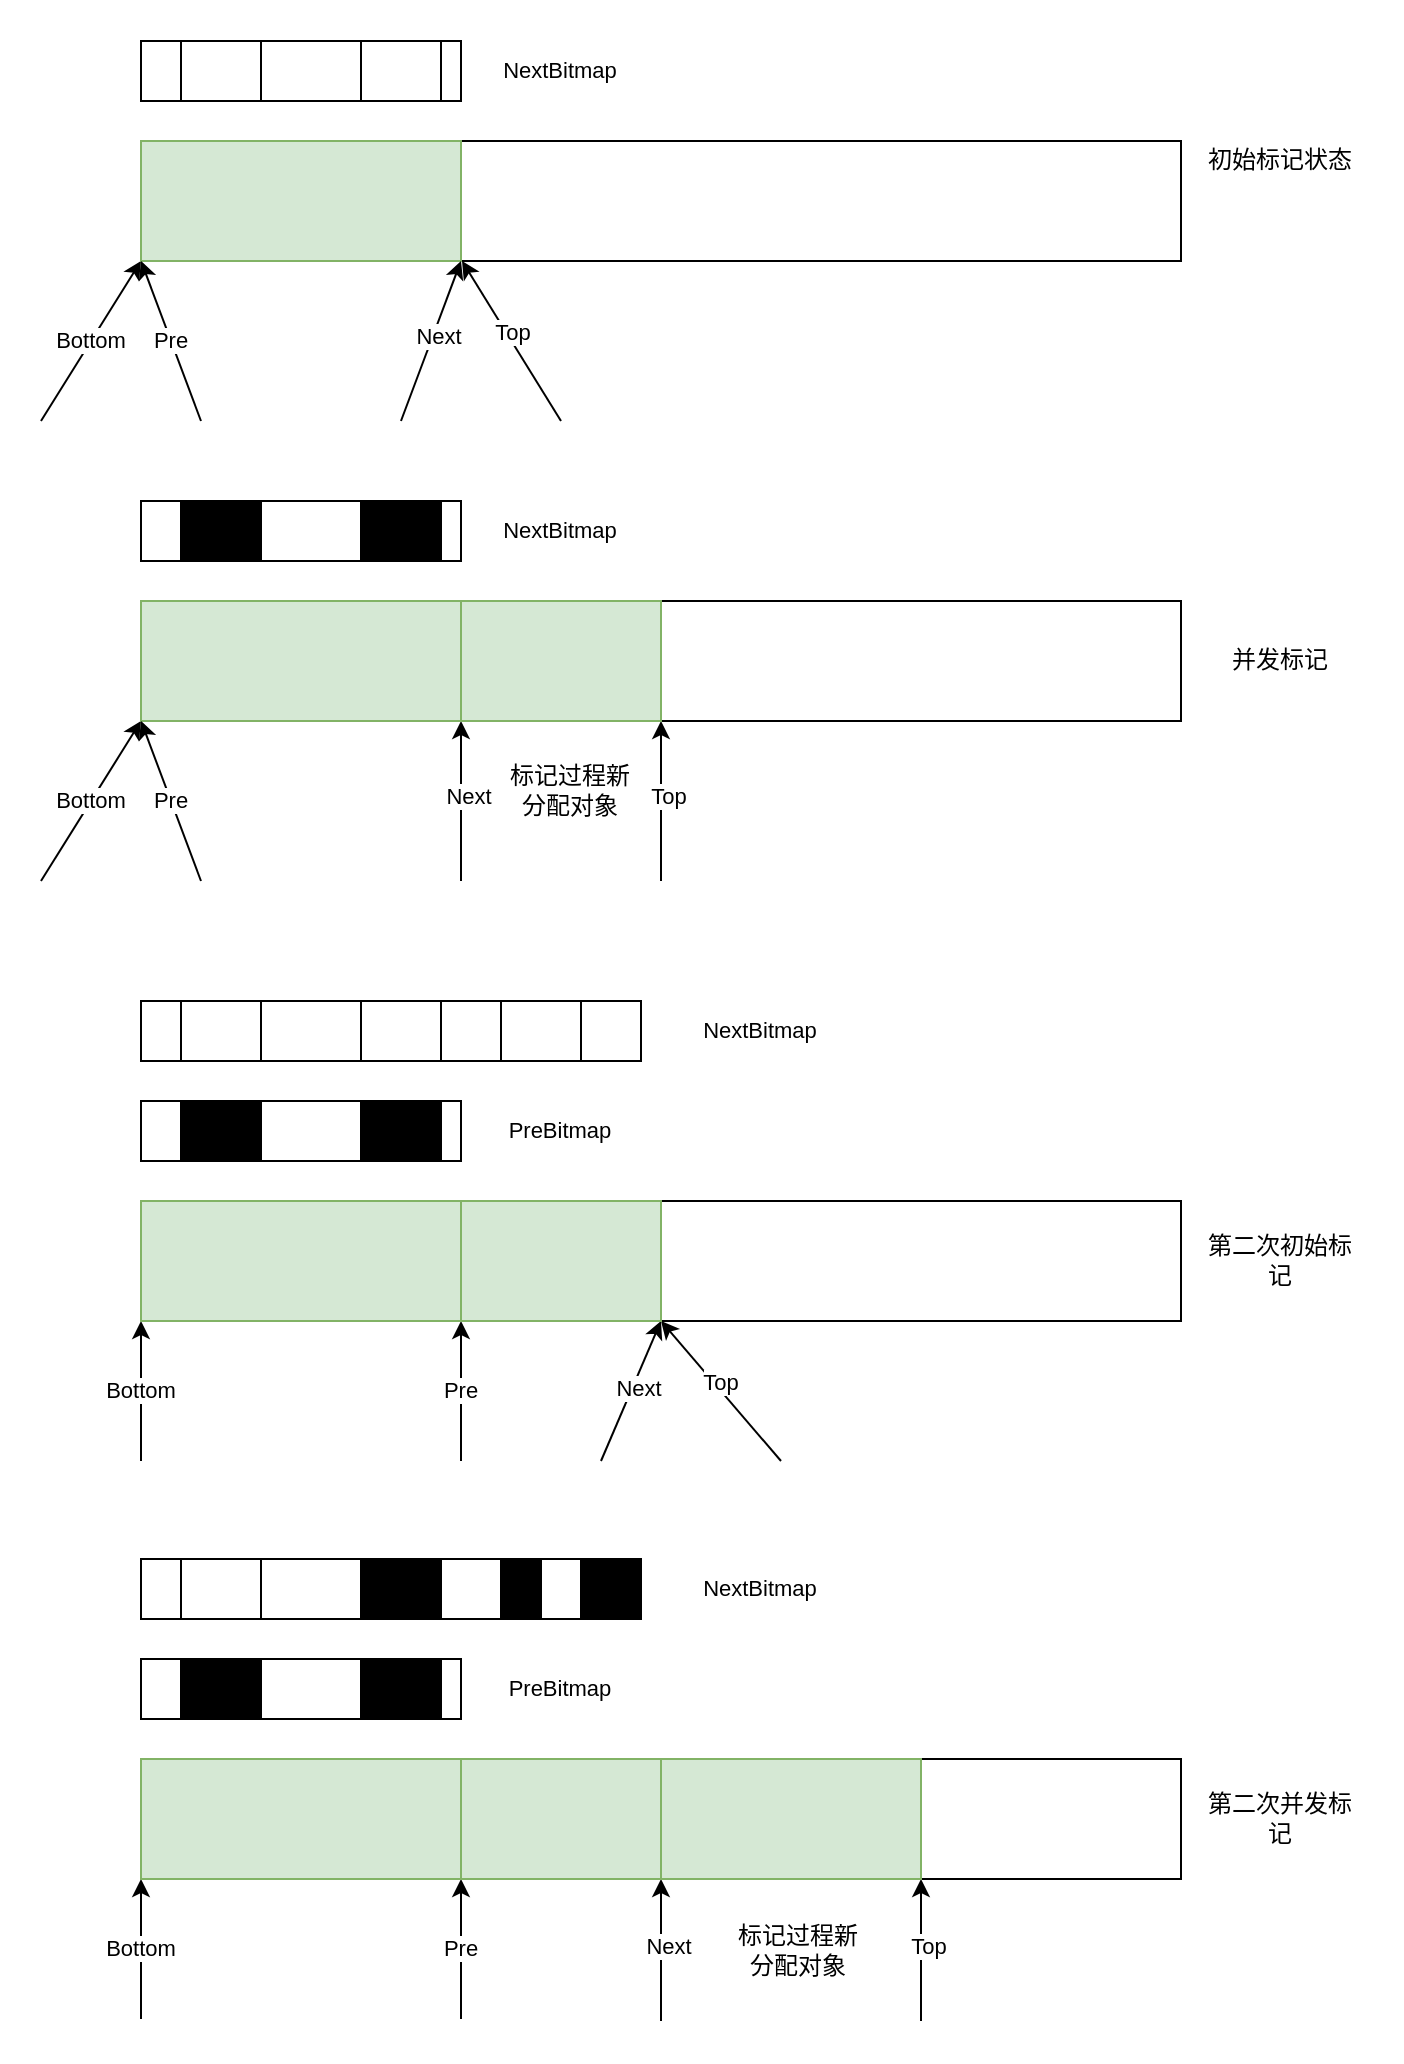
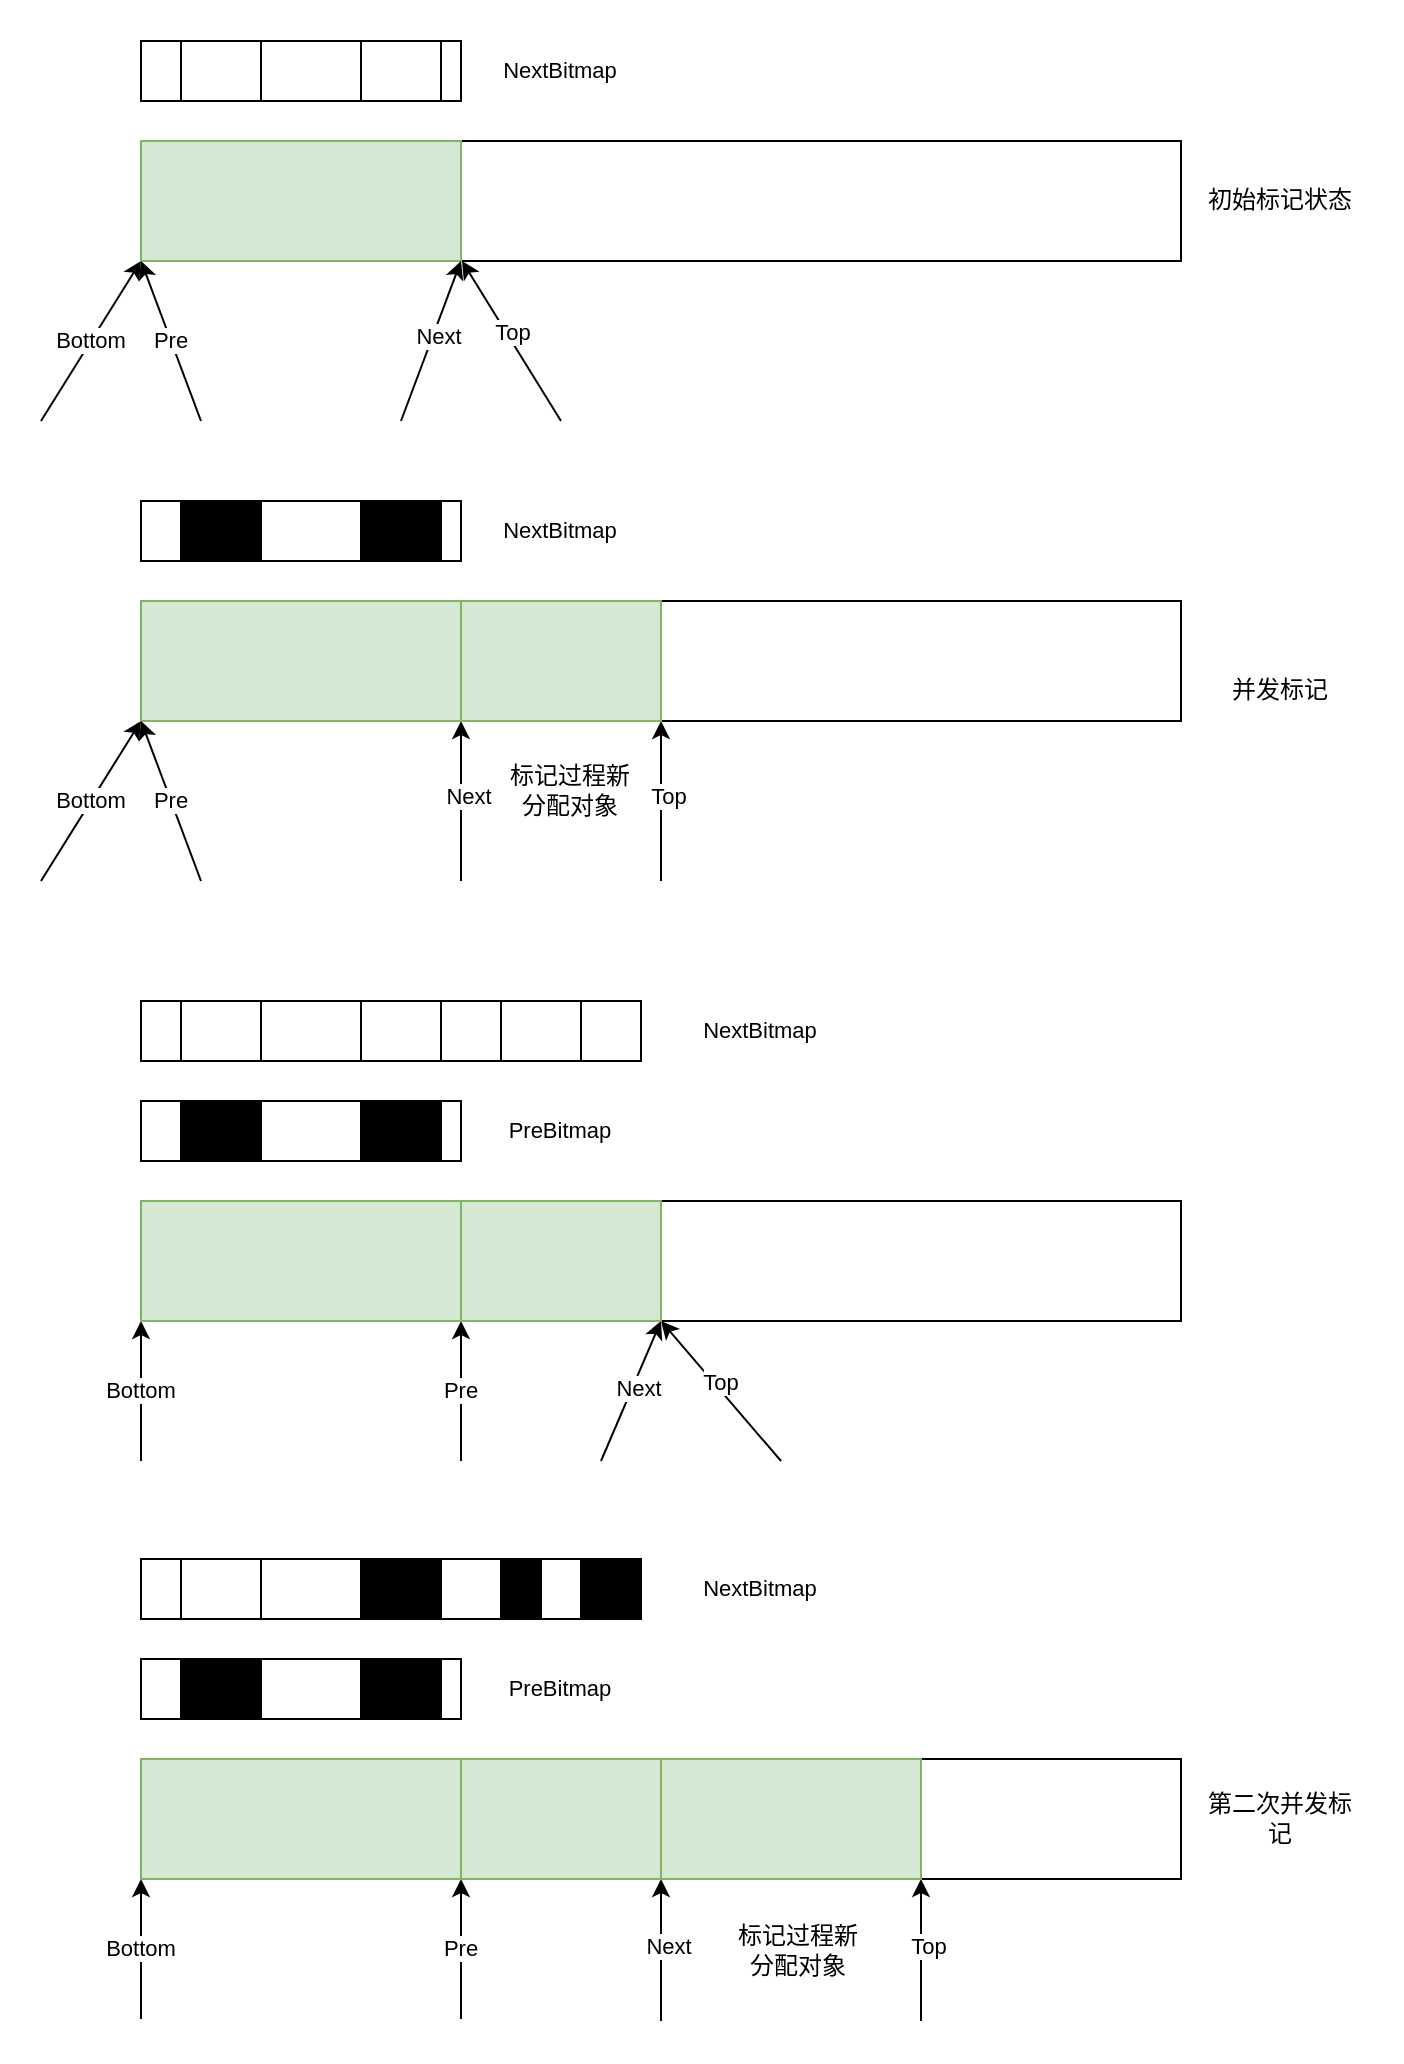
node "初始标记状态": moved (1281, 161) -> (1281, 201)
node "并发标记": moved (1281, 661) -> (1281, 691)
node "第二次初始标记": removed
